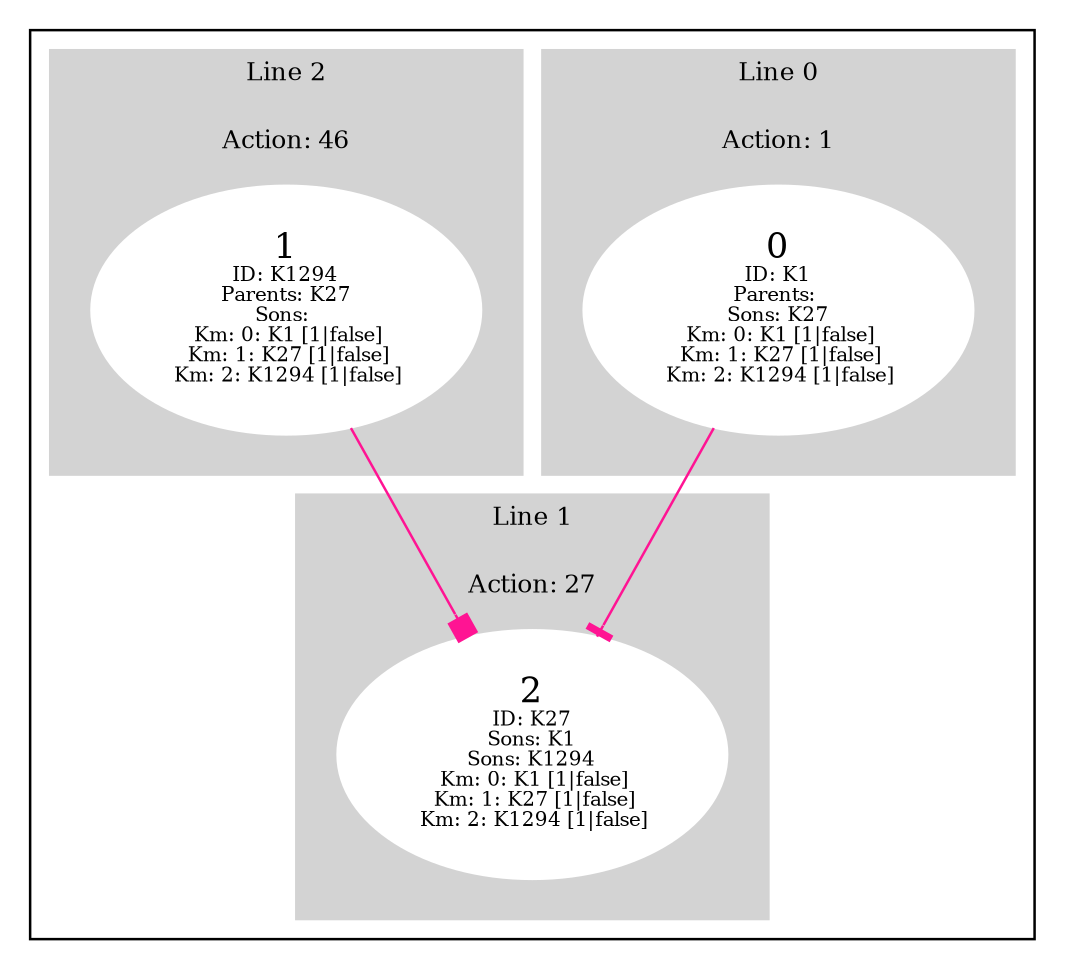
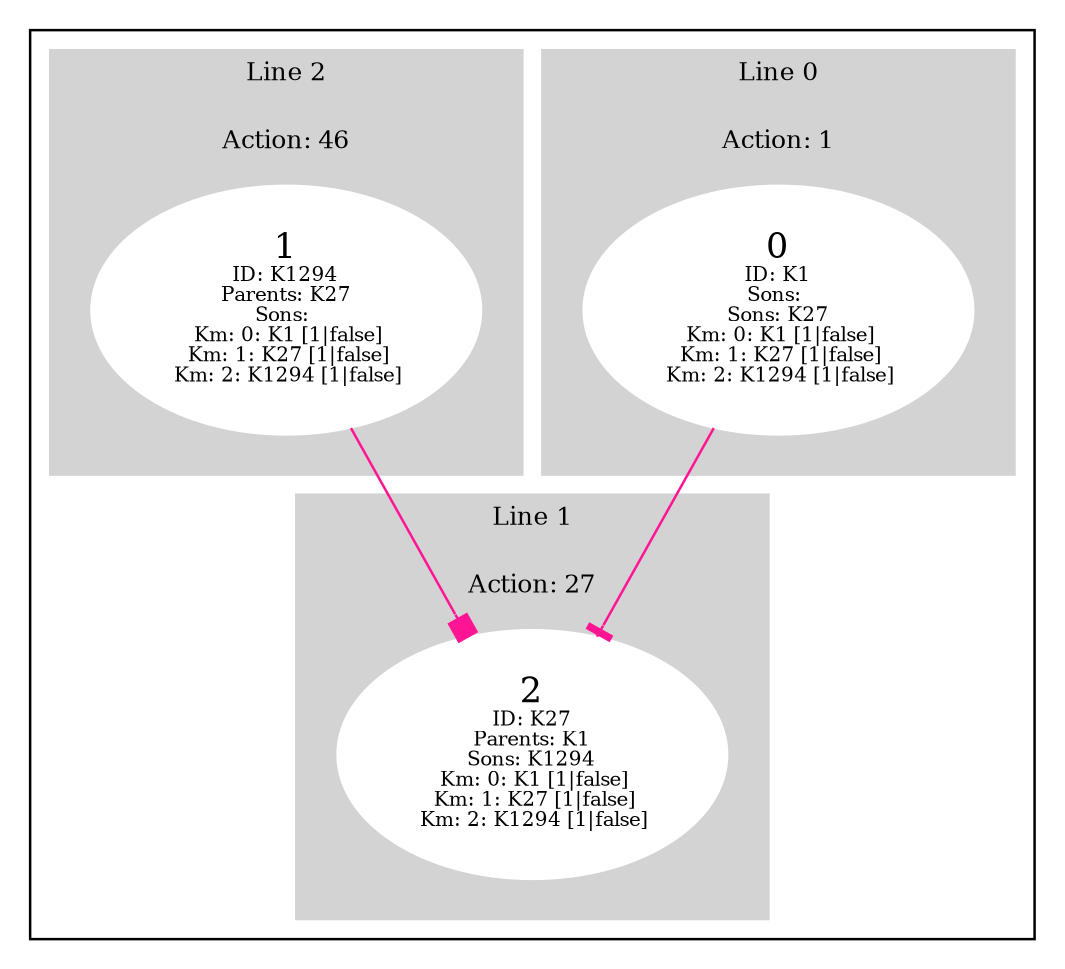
node "0": text "Parents:" -> "Sons:"
node "2": text "Sons: K1" -> "Parents: K1"
